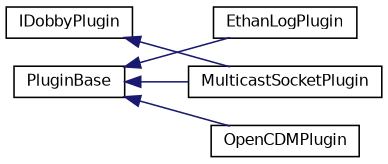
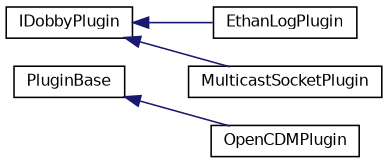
edge "EthanLogPlugin" -> "PluginBase": now "EthanLogPlugin" -> "IDobbyPlugin"
edge "MulticastSocketPlugin" -> "PluginBase": removed
